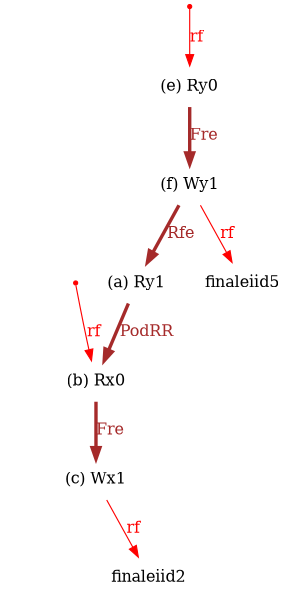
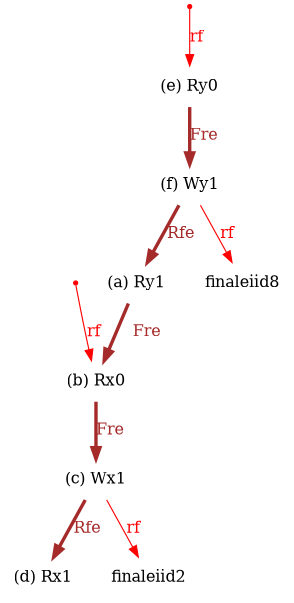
node "finaleiid5": label "finaleiid5" -> "finaleiid8"
edge "(a) Ry1" -> "(b) Rx0": label "PodRR" -> "Fre"
node "(d) Rx1": added
